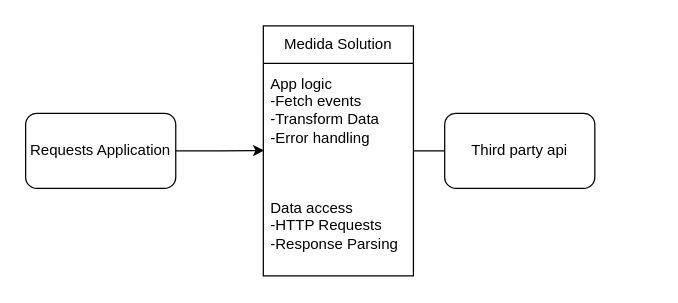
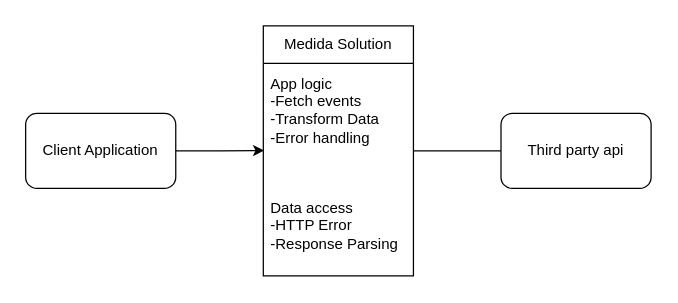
node "Requests Application": label "Requests Application" -> "Client Application"
node "Third party api": moved (519, 151) -> (576, 151)
node "Data access -HTTP Requests -Response Parsing": label "Data access -HTTP Requests -Response Parsing" -> "Data access -HTTP Error -Response Parsing"
